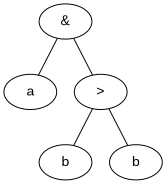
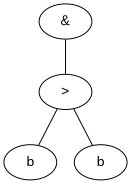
node "a": removed
